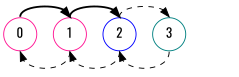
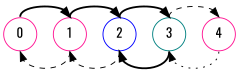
edge "2" -> "3": style dashed -> bold
node "4": added
edge "3" -> "2": style dashed -> bold
